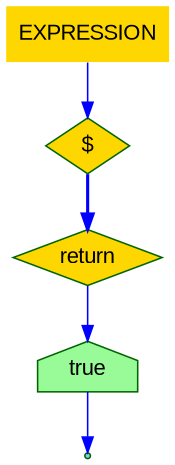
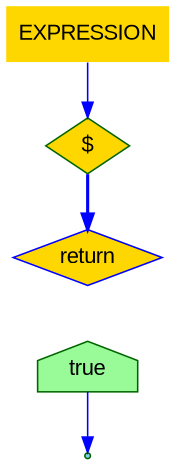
node "return": color darkgreen -> blue
edge "return" -> "true": removed
